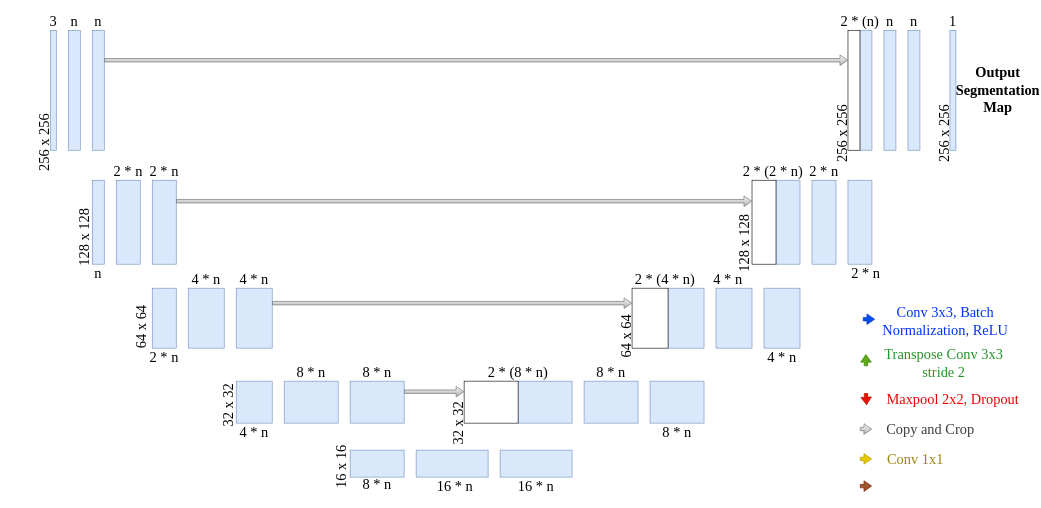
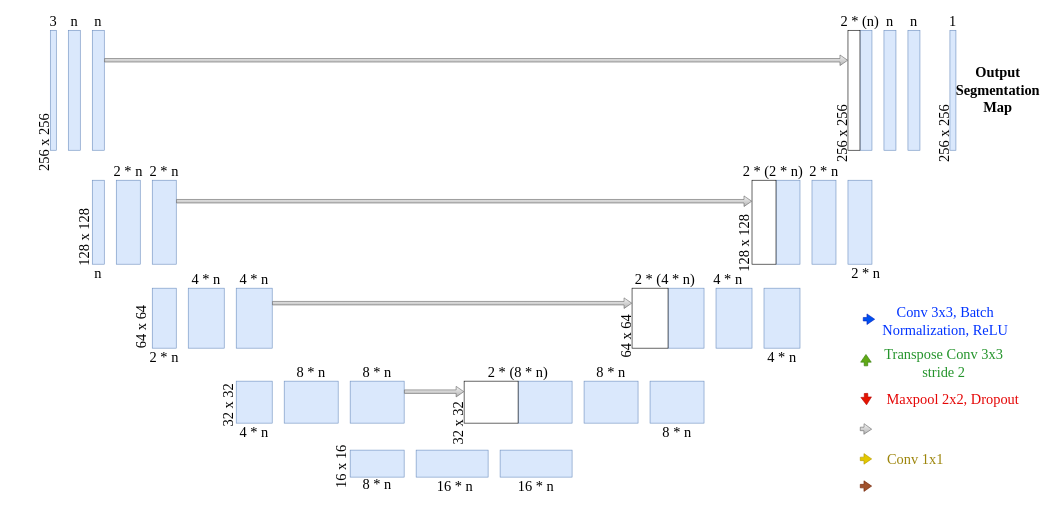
node "Copy and Crop": removed
